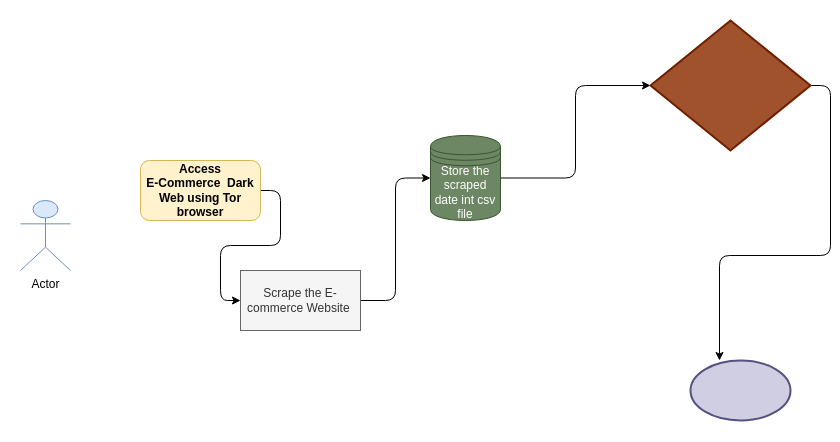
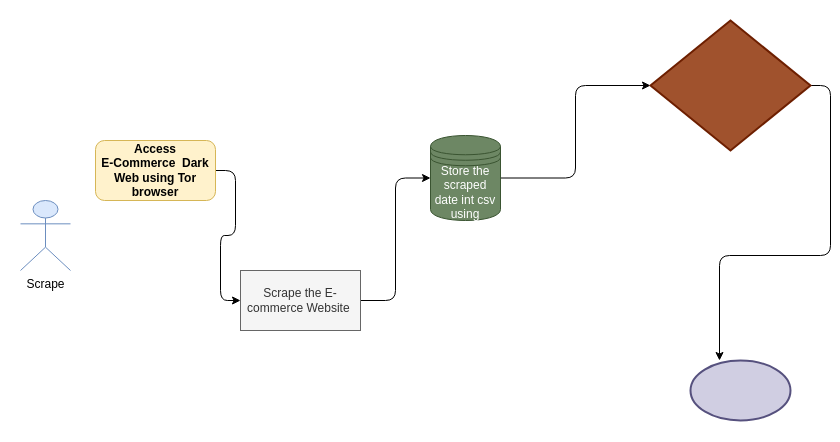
node "Access E-Commerce Dark Web using Tor browser": moved (201, 191) -> (156, 171)
node "Store the scraped date int csv file": label "Store the scraped date int csv file" -> "Store the scraped date int csv using"
node "Actor": label "Actor" -> "Scrape"
